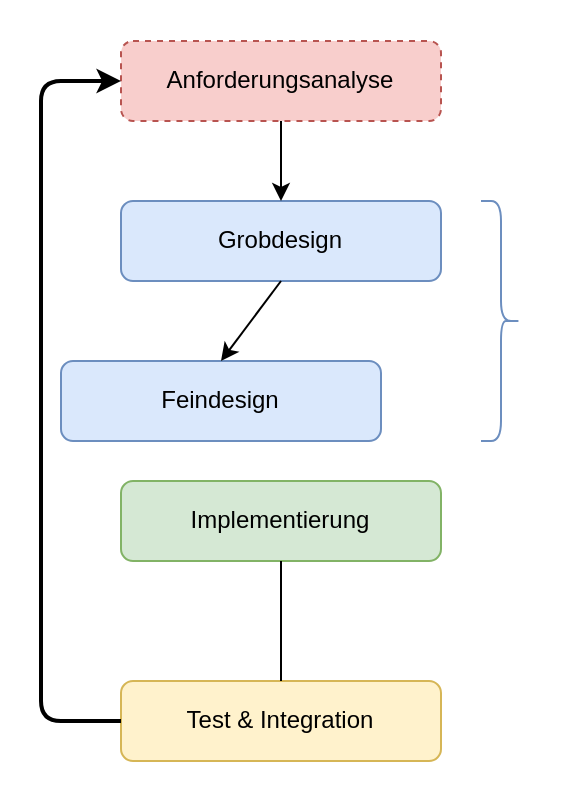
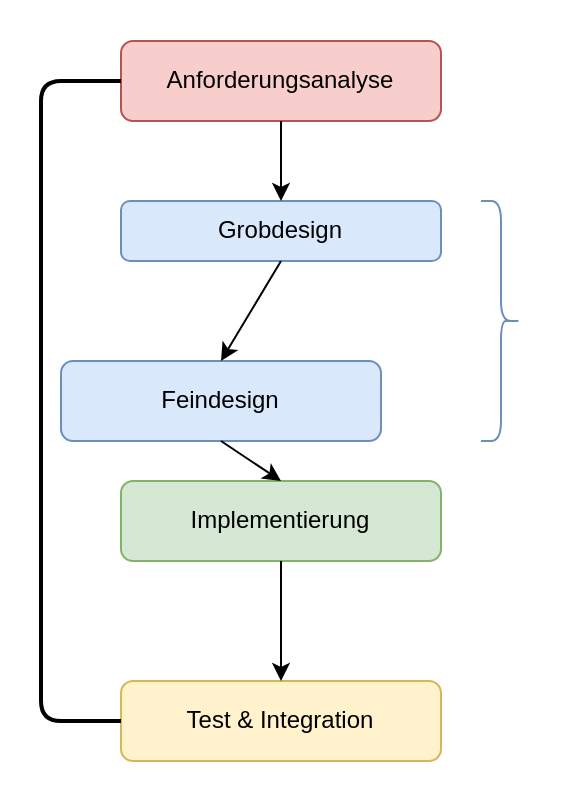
edge "Test & Integration" -> "Anforderungsanalyse": arrowhead classic -> none
node "Anforderungsanalyse": style dashed -> solid
node "Grobdesign": size 320x80 -> 320x60
edge "Feindesign" -> "Implementierung": added
edge "Implementierung" -- "Test & Integration": arrowhead none -> classic
